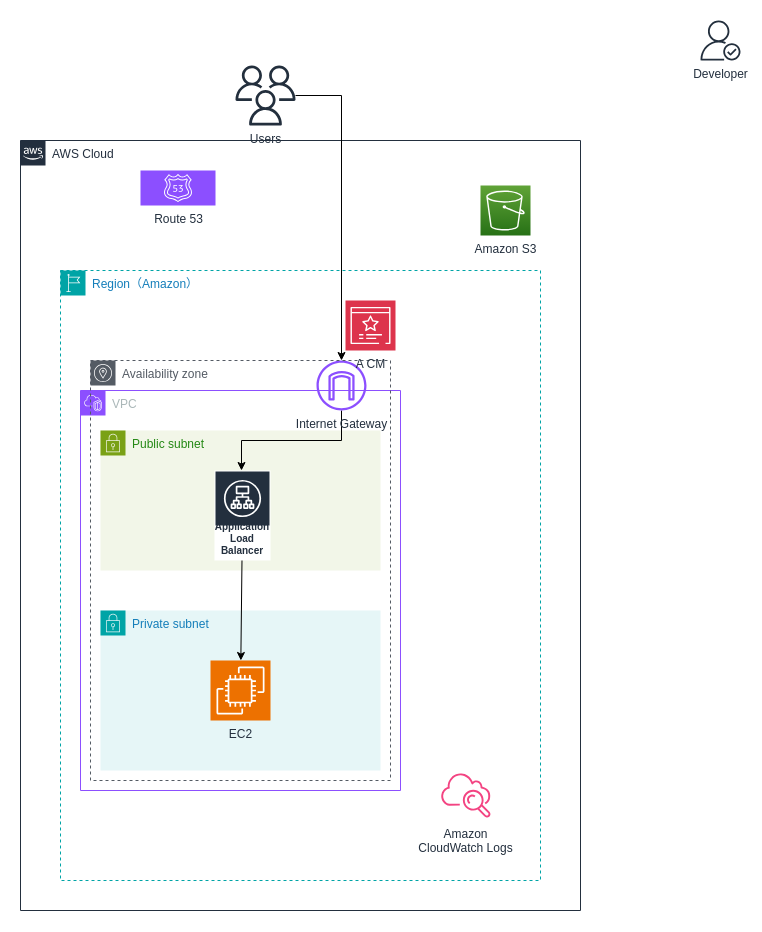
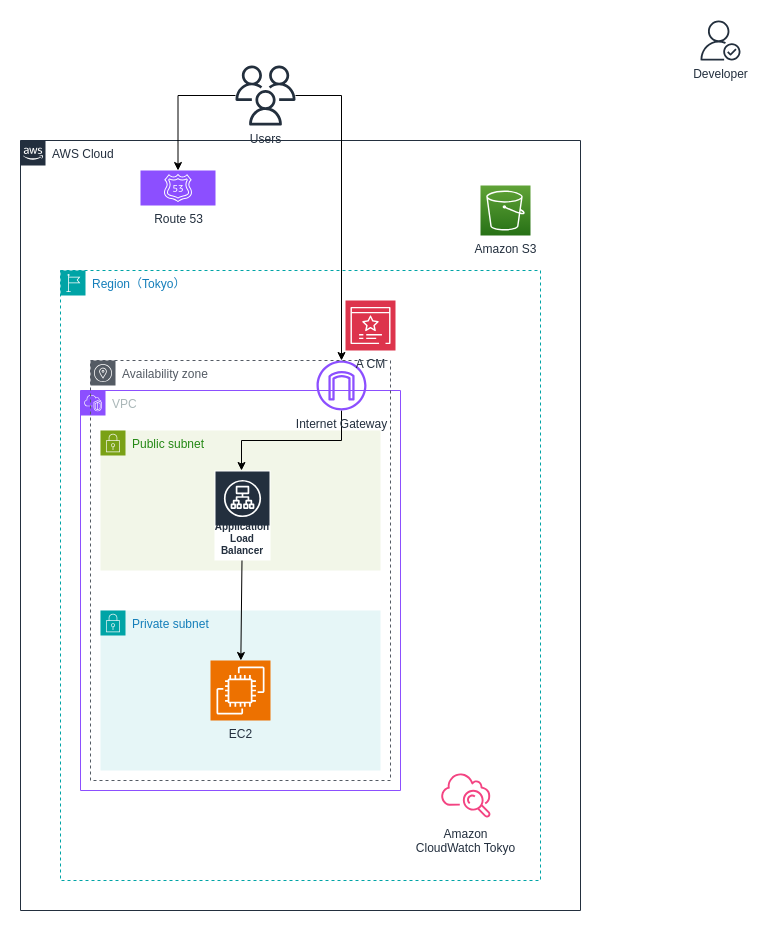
edge "Users" -> "Route 53": added
node "Region（Amazon）": label "Region（Amazon）" -> "Region（Tokyo）"
node "Amazon CloudWatch Logs": label "Amazon CloudWatch Logs" -> "Amazon CloudWatch Tokyo"
